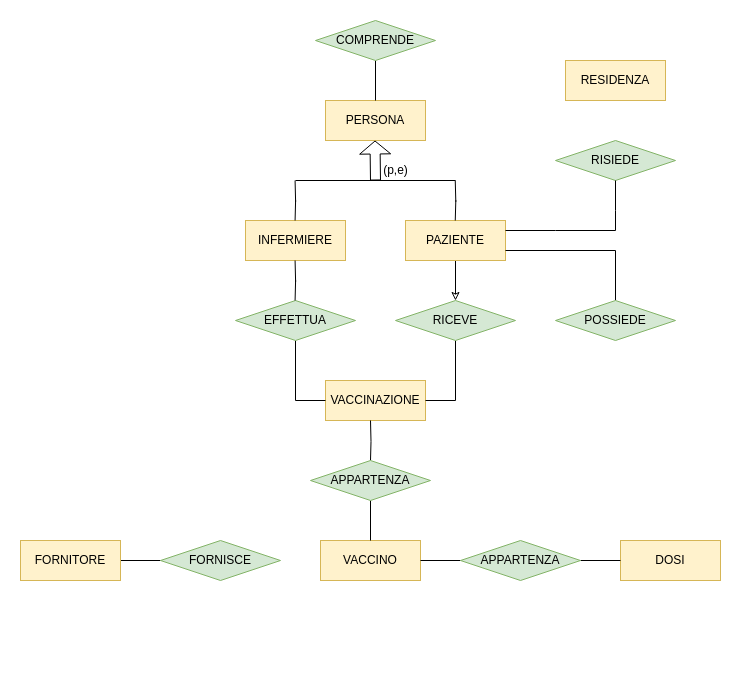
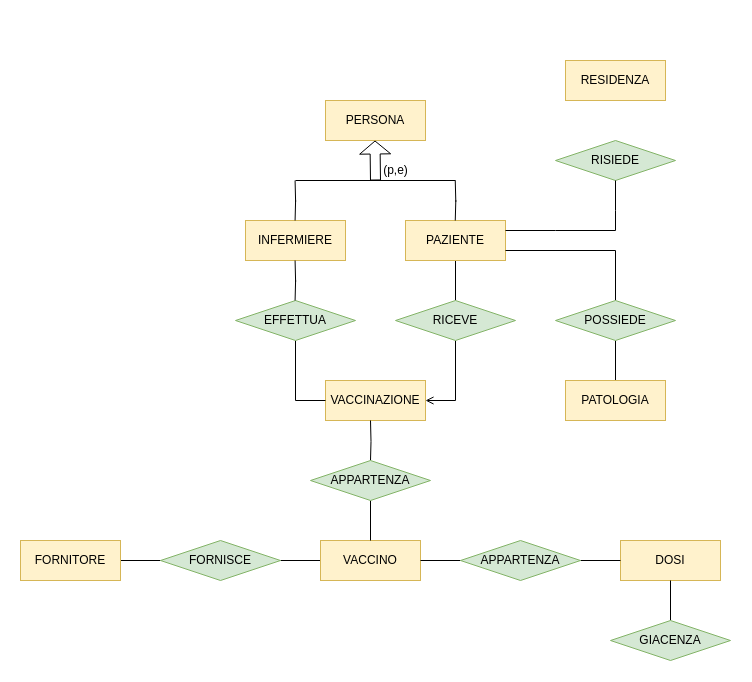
node "COMPRENDE": removed
edge "COMPRENDE" -- "PERSONA": removed
edge "PAZIENTE" -> "RICEVE": arrowhead classic -> none
edge "POSSIEDE" -- "PATOLOGIA": added
edge "RICEVE" -- "VACCINAZIONE": arrowhead none -> open
node "PATOLOGIA": added
edge "FORNISCE" -- "VACCINO": added
edge "DOSI" -- "GIACENZA": added
node "GIACENZA": added
